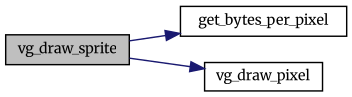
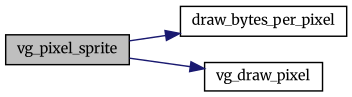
node "get_bytes_per_pixel": label "get_bytes_per_pixel" -> "draw_bytes_per_pixel"
node "vg_draw_sprite": label "vg_draw_sprite" -> "vg_pixel_sprite"
